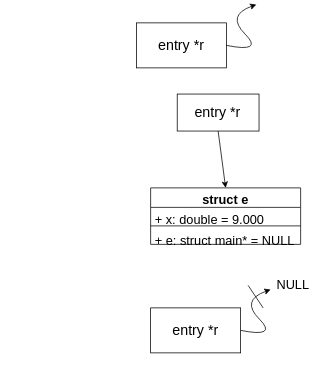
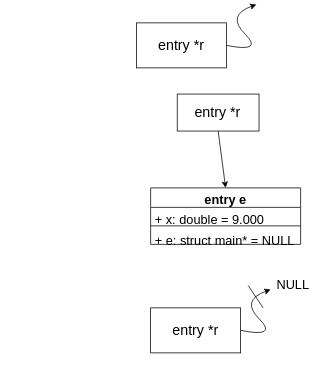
node "struct e": label "struct e" -> "entry e"
